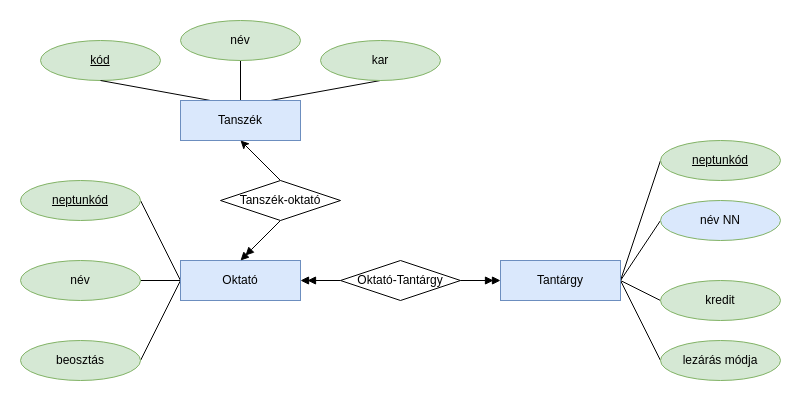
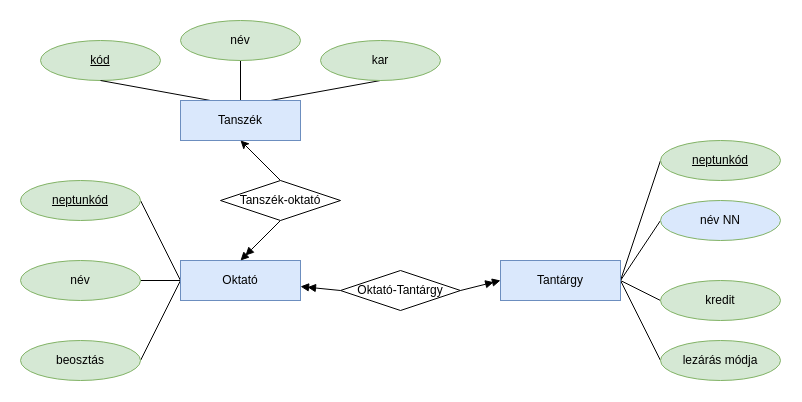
node "Oktató-Tantárgy": moved (401, 281) -> (401, 291)
